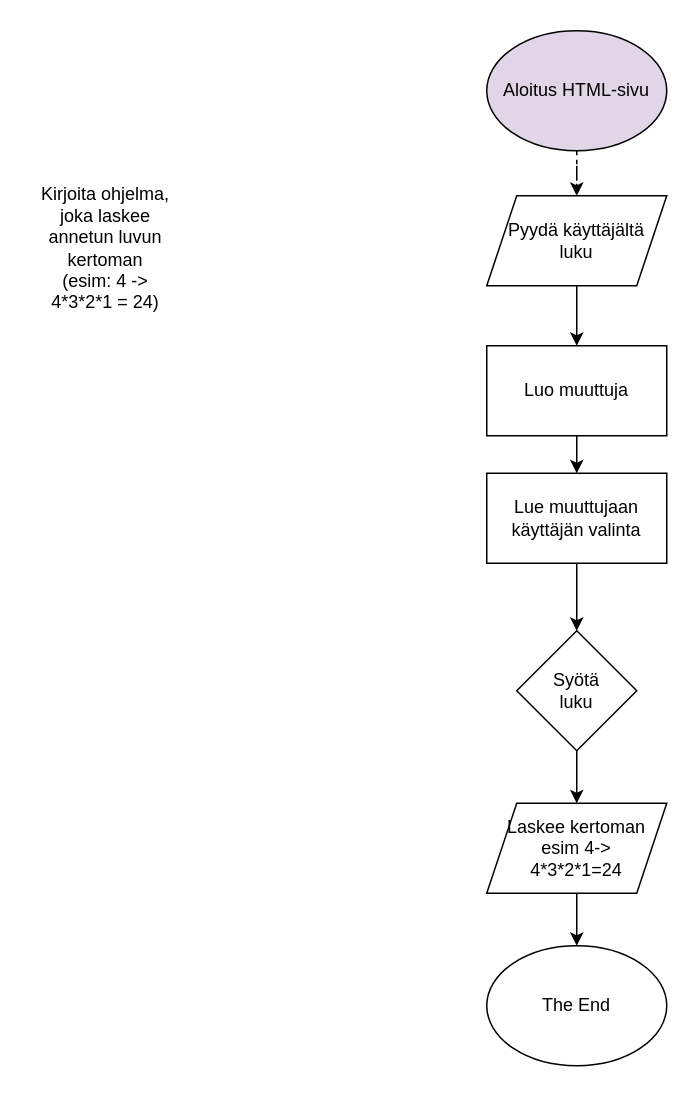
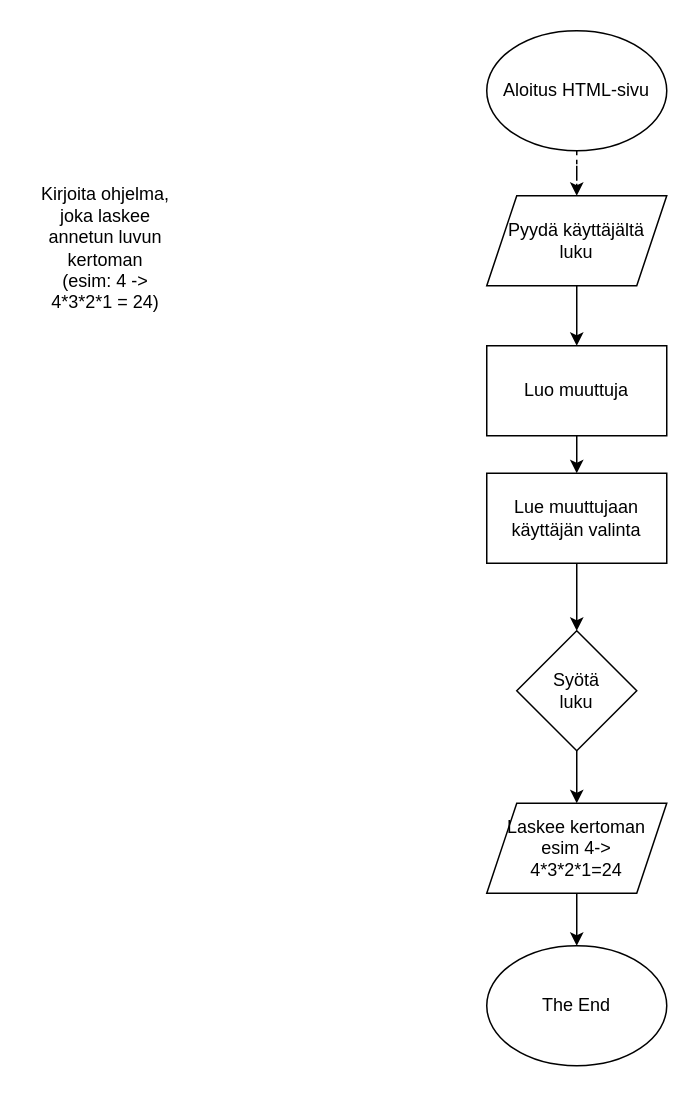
node "Aloitus HTML-sivu": fillcolor #e1d5e7 -> #ffffff
